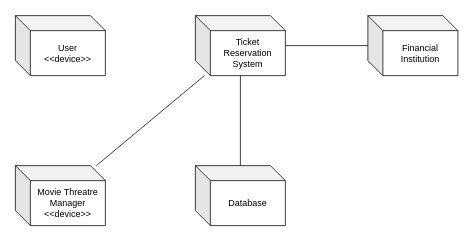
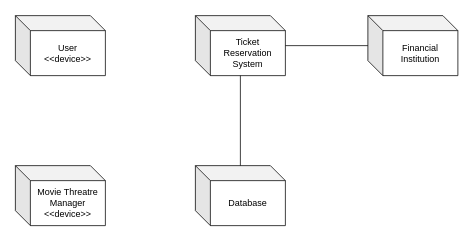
edge "Ticket Reservation System" -- "Movie Threatre Manager <<device>>": removed
